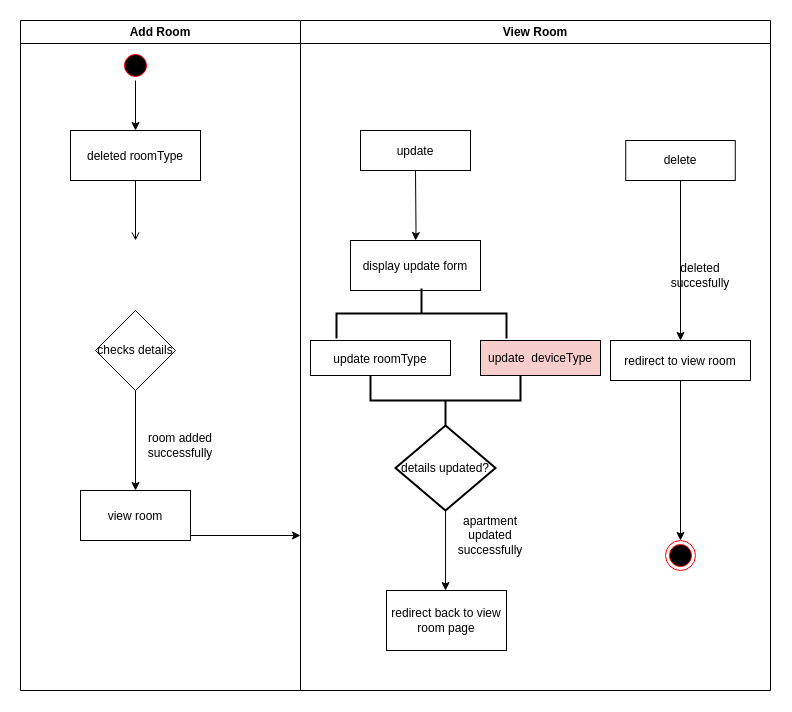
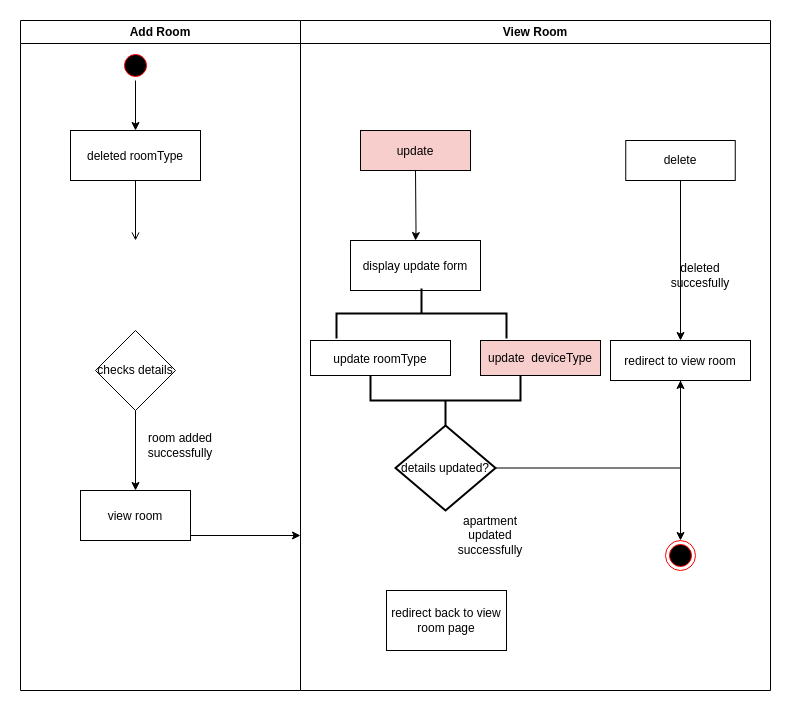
node "update": fillcolor #ffffff -> #f8cecc
node "checks details": moved (136, 351) -> (136, 371)
edge "details updated?" -> "redirect back to view room page": now "details updated?" -> "redirect to view room"
